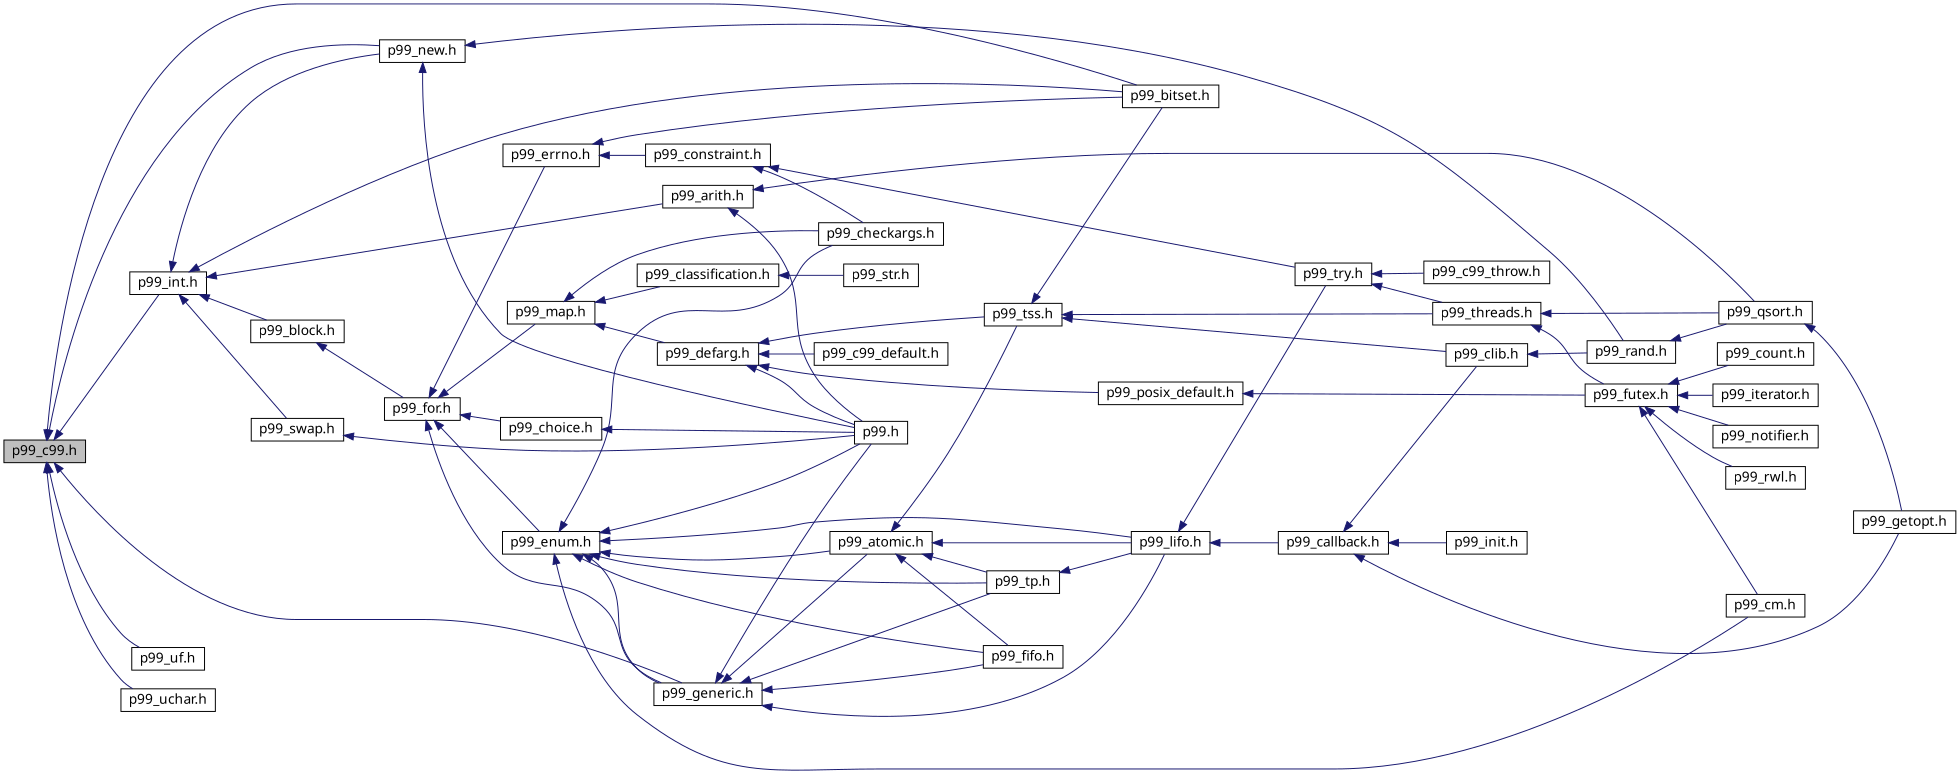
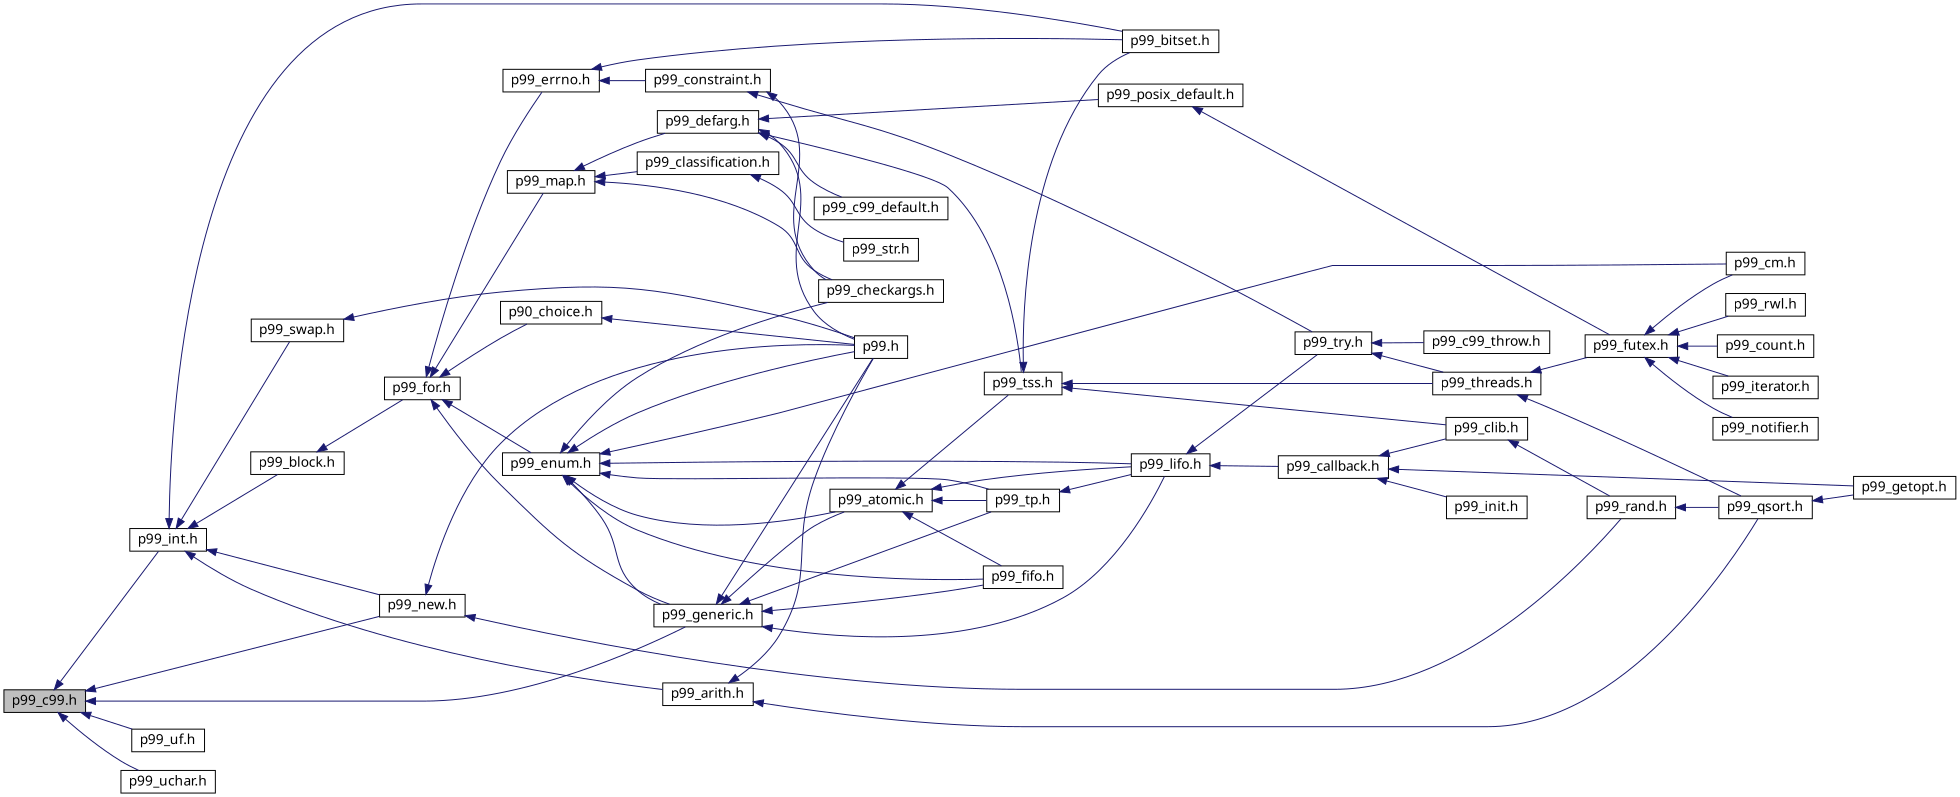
edge "p99_bitset.h" -> "p99_c99.h": removed
node "p99_choice.h": label "p99_choice.h" -> "p90_choice.h"
